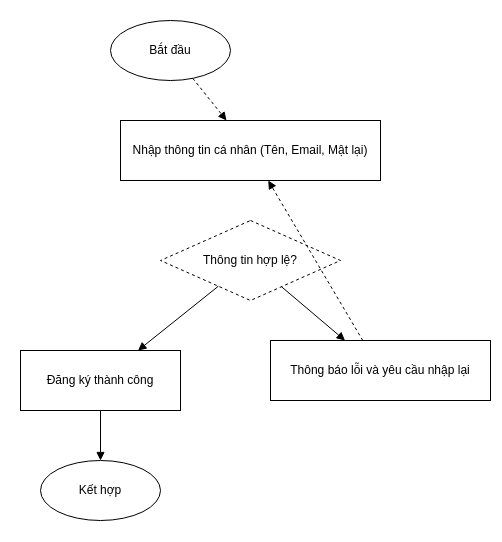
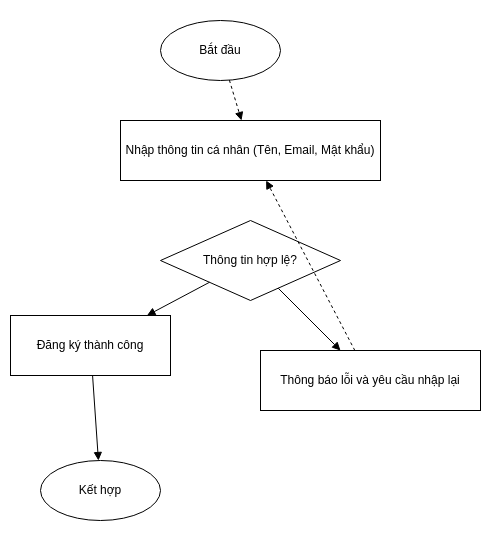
node "Bắt đầu": moved (171, 51) -> (221, 51)
node "Nhập thông tin cá nhân (Tên, Email, Mật lại)": label "Nhập thông tin cá nhân (Tên, Email, Mật lại)" -> "Nhập thông tin cá nhân (Tên, Email, Mật khẩu)"
node "Thông tin hợp lệ?": style dashed -> solid
node "Thông báo lỗi và yêu cầu nhập lại": moved (381, 371) -> (371, 381)
node "Đăng ký thành công": moved (101, 381) -> (91, 346)
